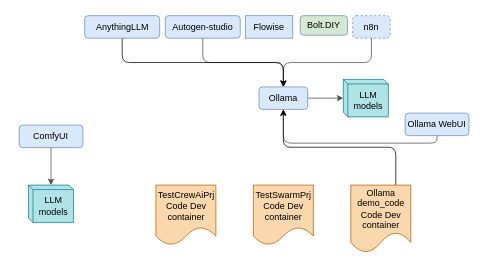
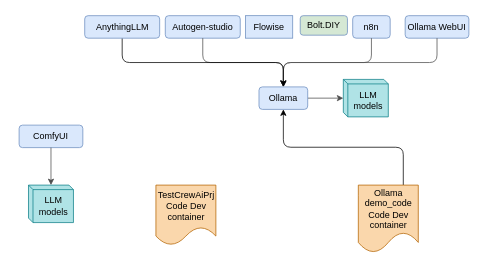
node "n8n": style dashed -> solid
node "Ollama WebUI": moved (437, 124) -> (437, 27)
node "TestSwarmPrj Code Dev container": removed
node "Ollama demo_code Code Dev container": moved (381, 219) -> (389, 219)
